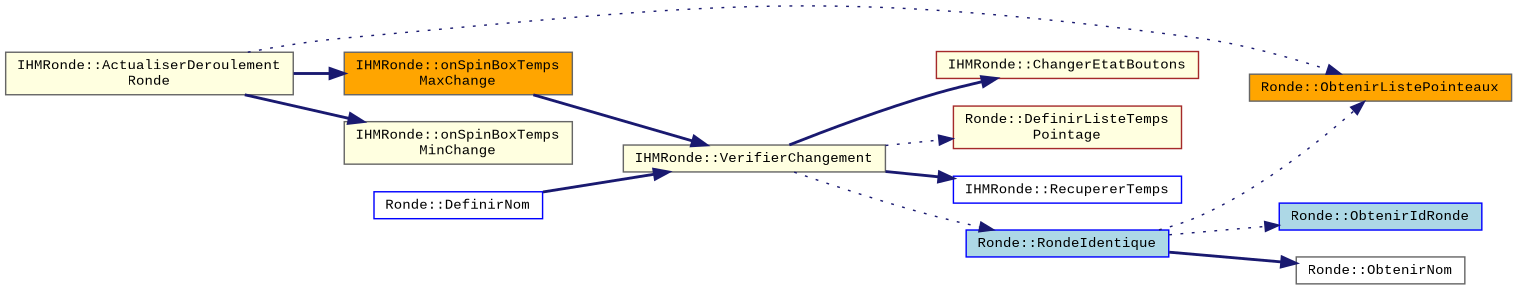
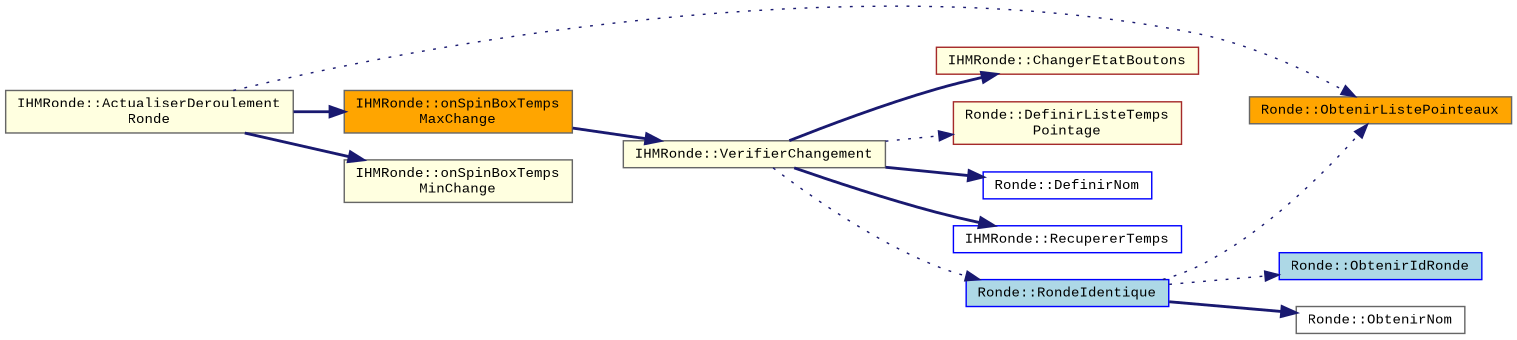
edge "Ronde::DefinirNom" -> "IHMRonde::VerifierChangement": reversed
